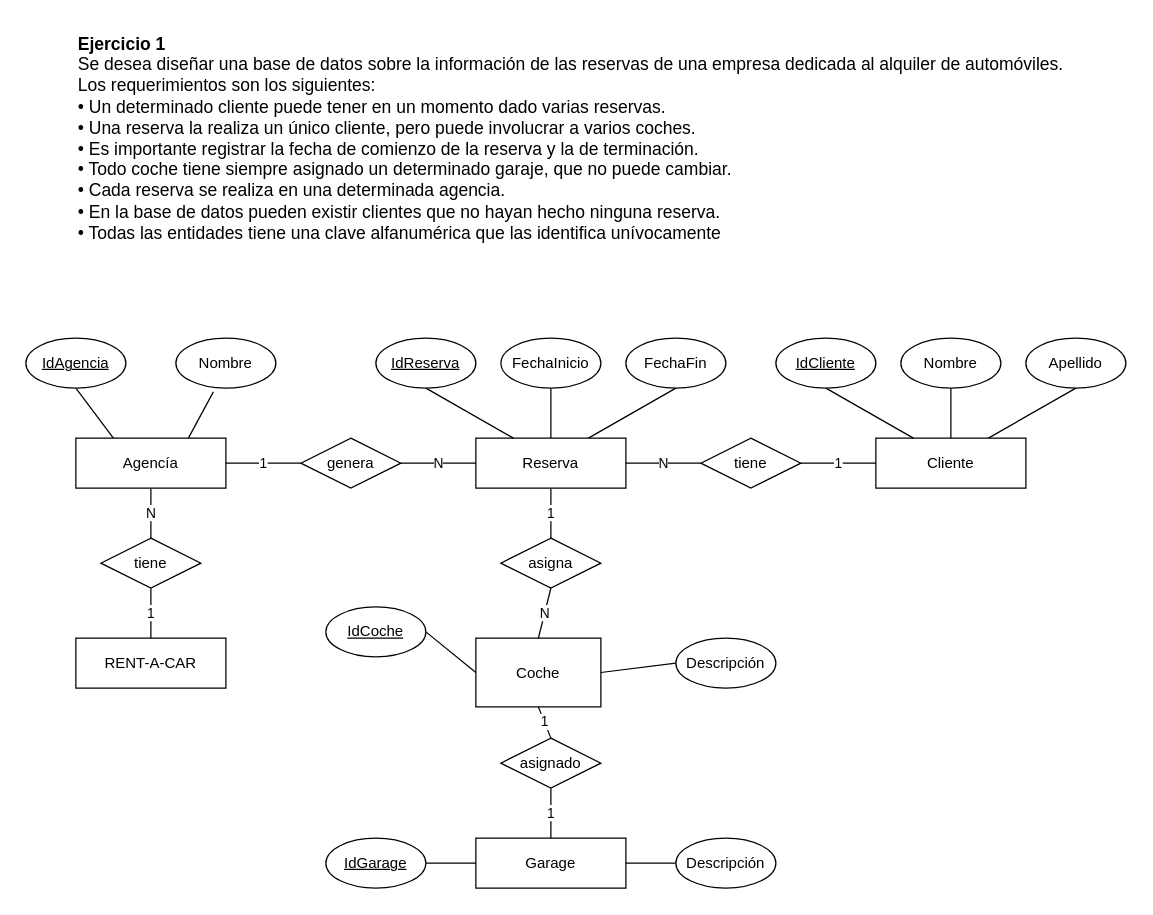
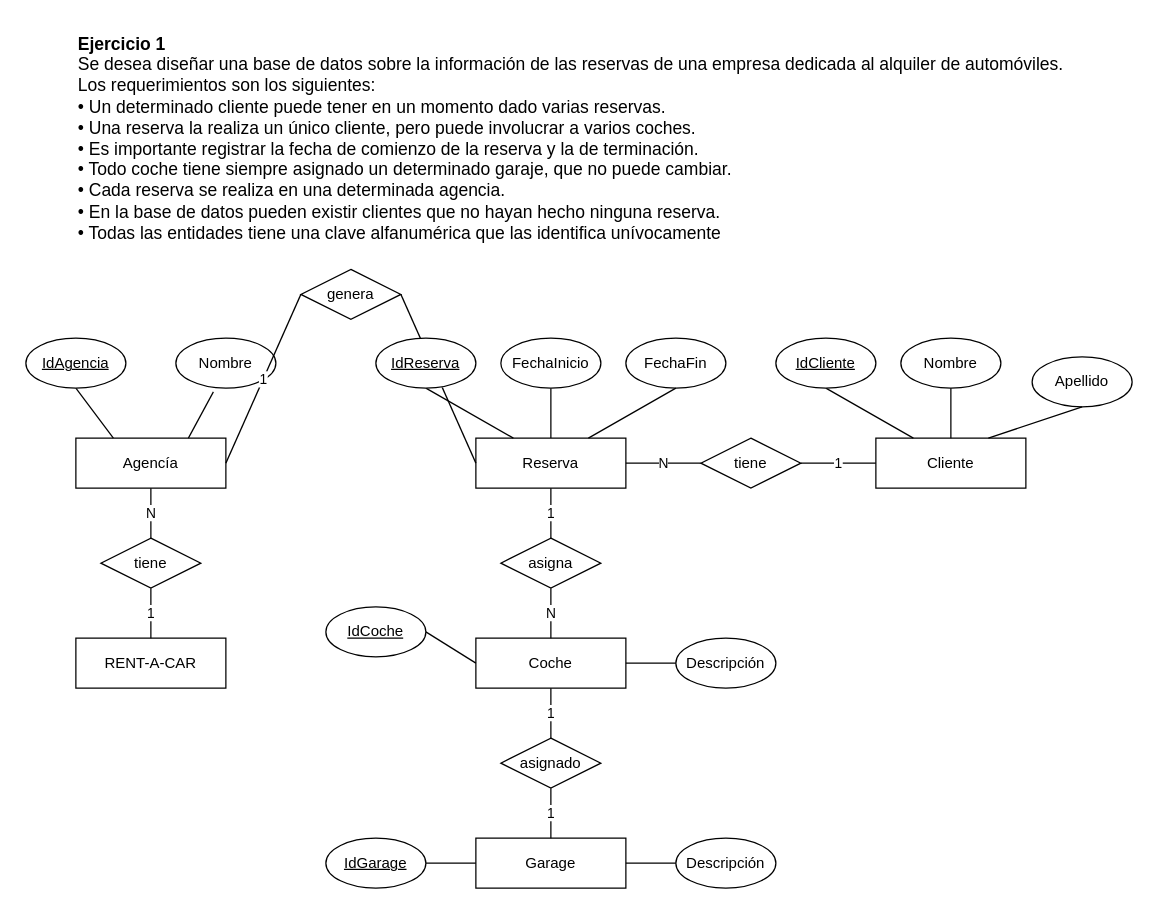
node "Apellido": moved (1076, 363) -> (1082, 382)
node "genera": moved (351, 463) -> (351, 294)
node "Coche": size 125x69 -> 150x50
